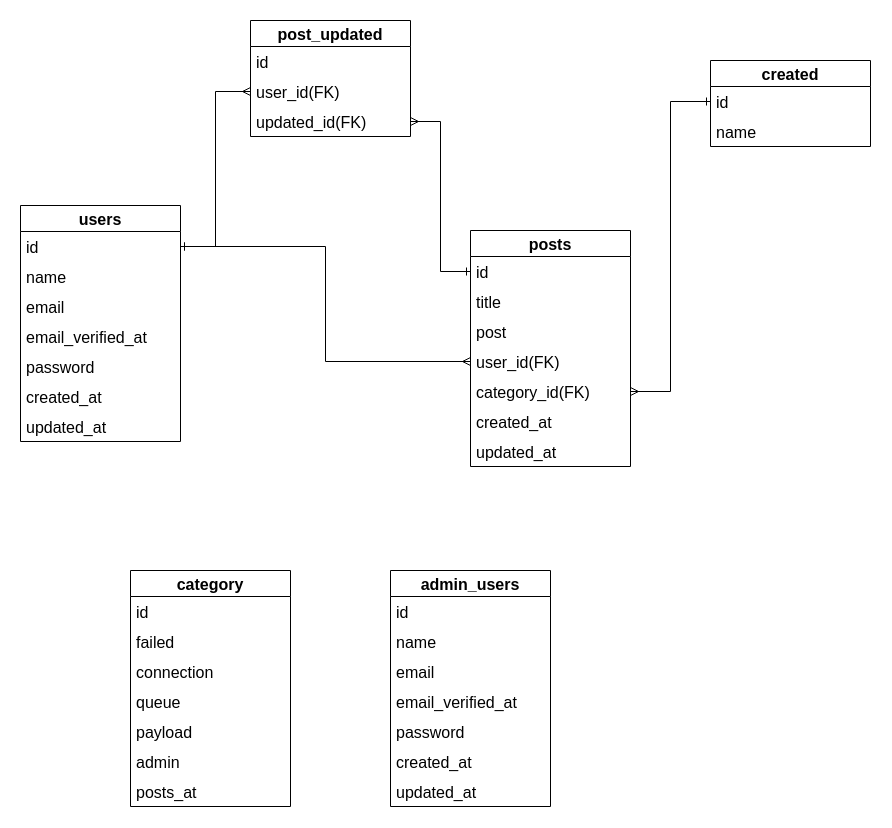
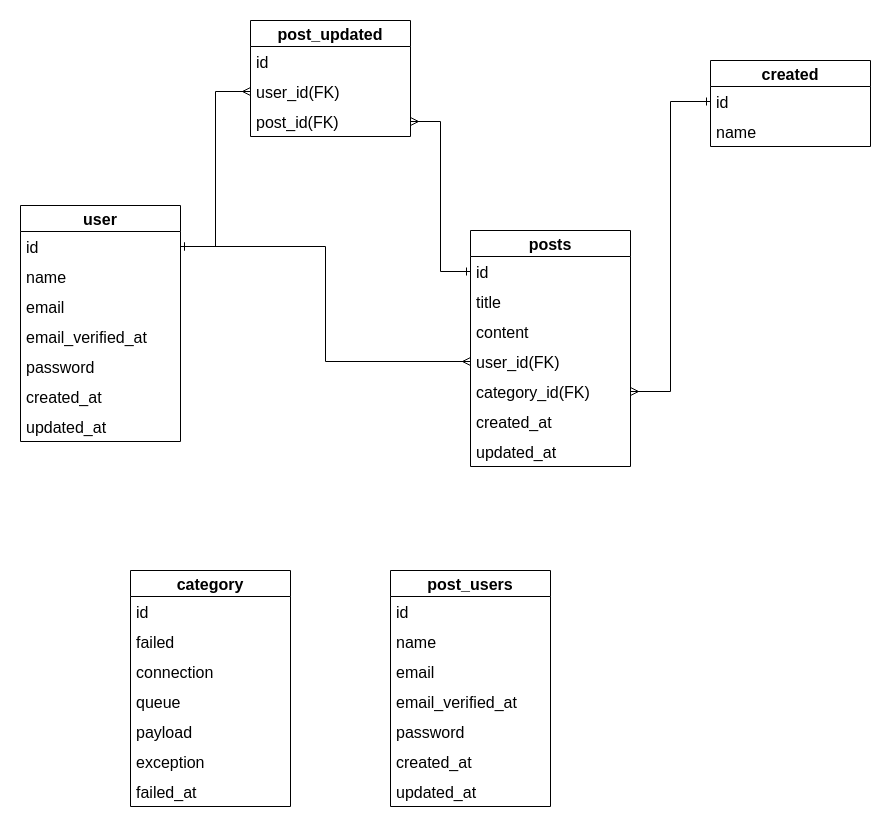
node "updated_id(FK)": label "updated_id(FK)" -> "post_id(FK)"
node "users": label "users" -> "user"
node "post": label "post" -> "content"
node "admin_users": label "admin_users" -> "post_users"
node "admin": label "admin" -> "exception"
node "posts_at": label "posts_at" -> "failed_at"
